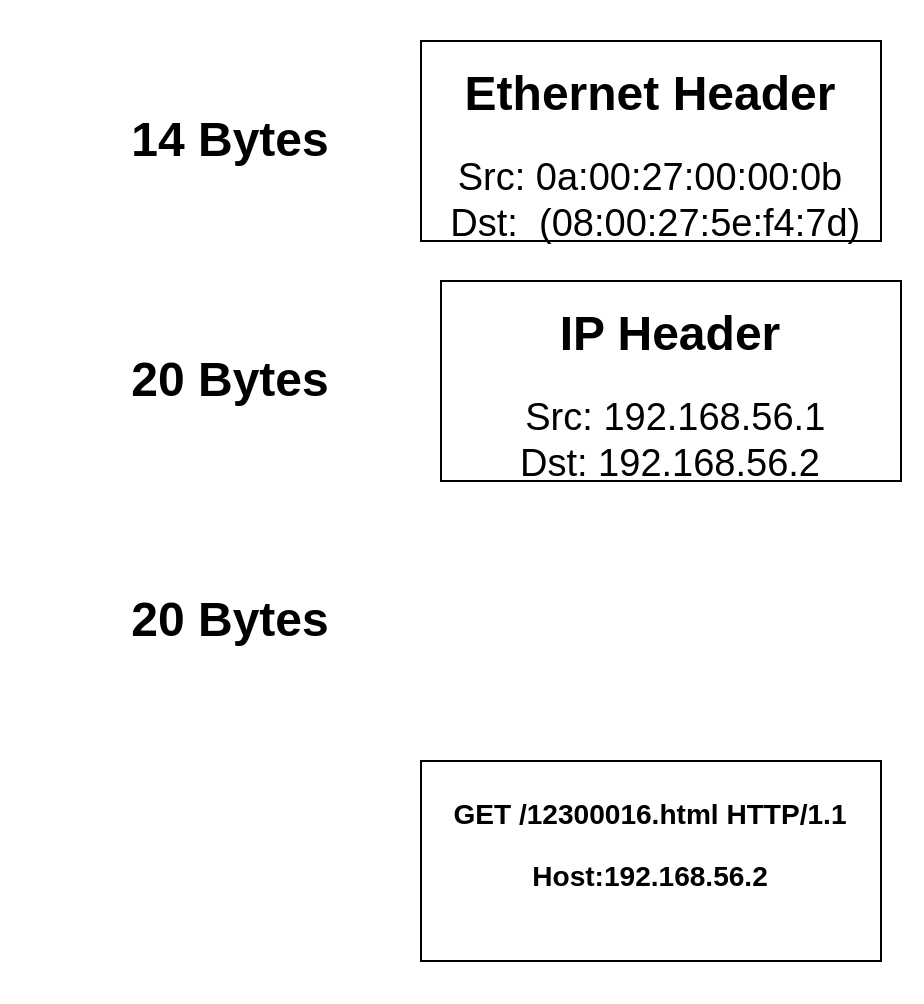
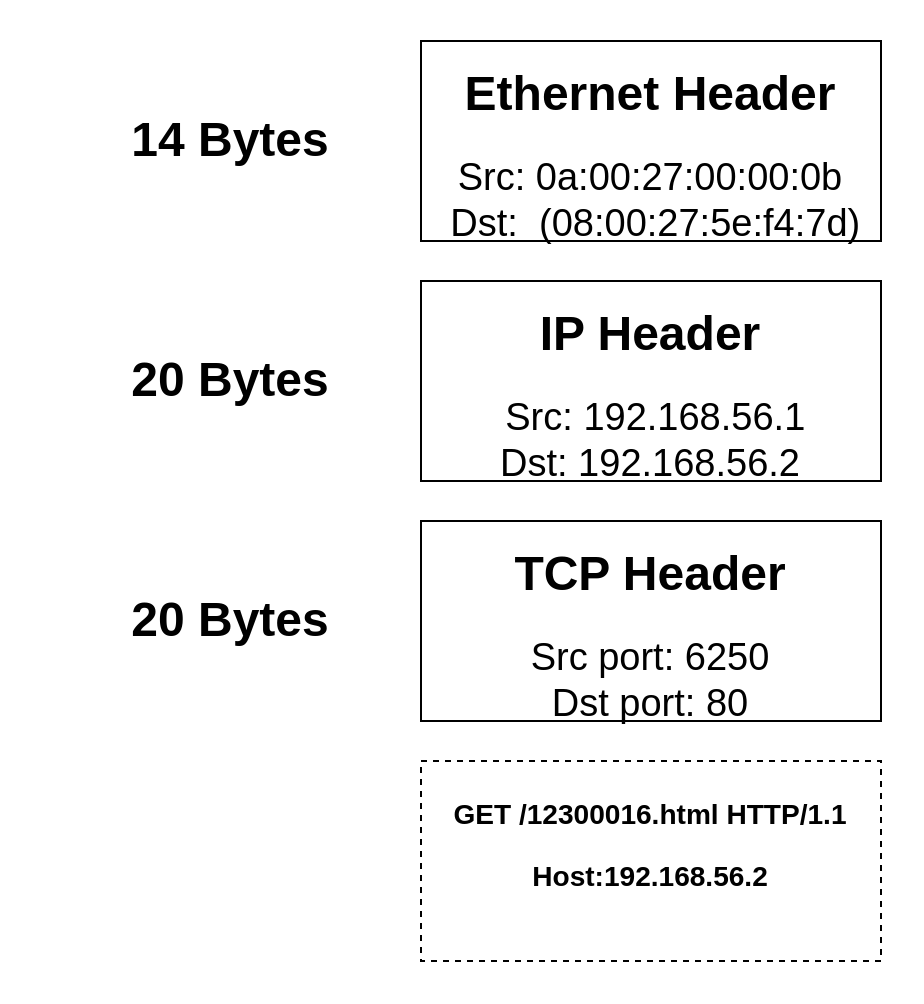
node "IP Header Src: 192.168.56.1 Dst: 192.168.56.2": moved (671, 381) -> (651, 381)
node "TCP Header Src port: 6250 Dst port: 80": added
node "GET /12300016.html HTTP/1.1Host:192.168.56.2": style solid -> dashed
